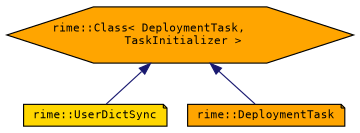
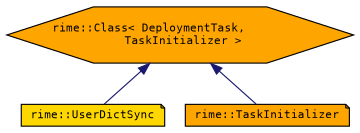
node "rime::DeploymentTask": label "rime::DeploymentTask" -> "rime::TaskInitializer"
